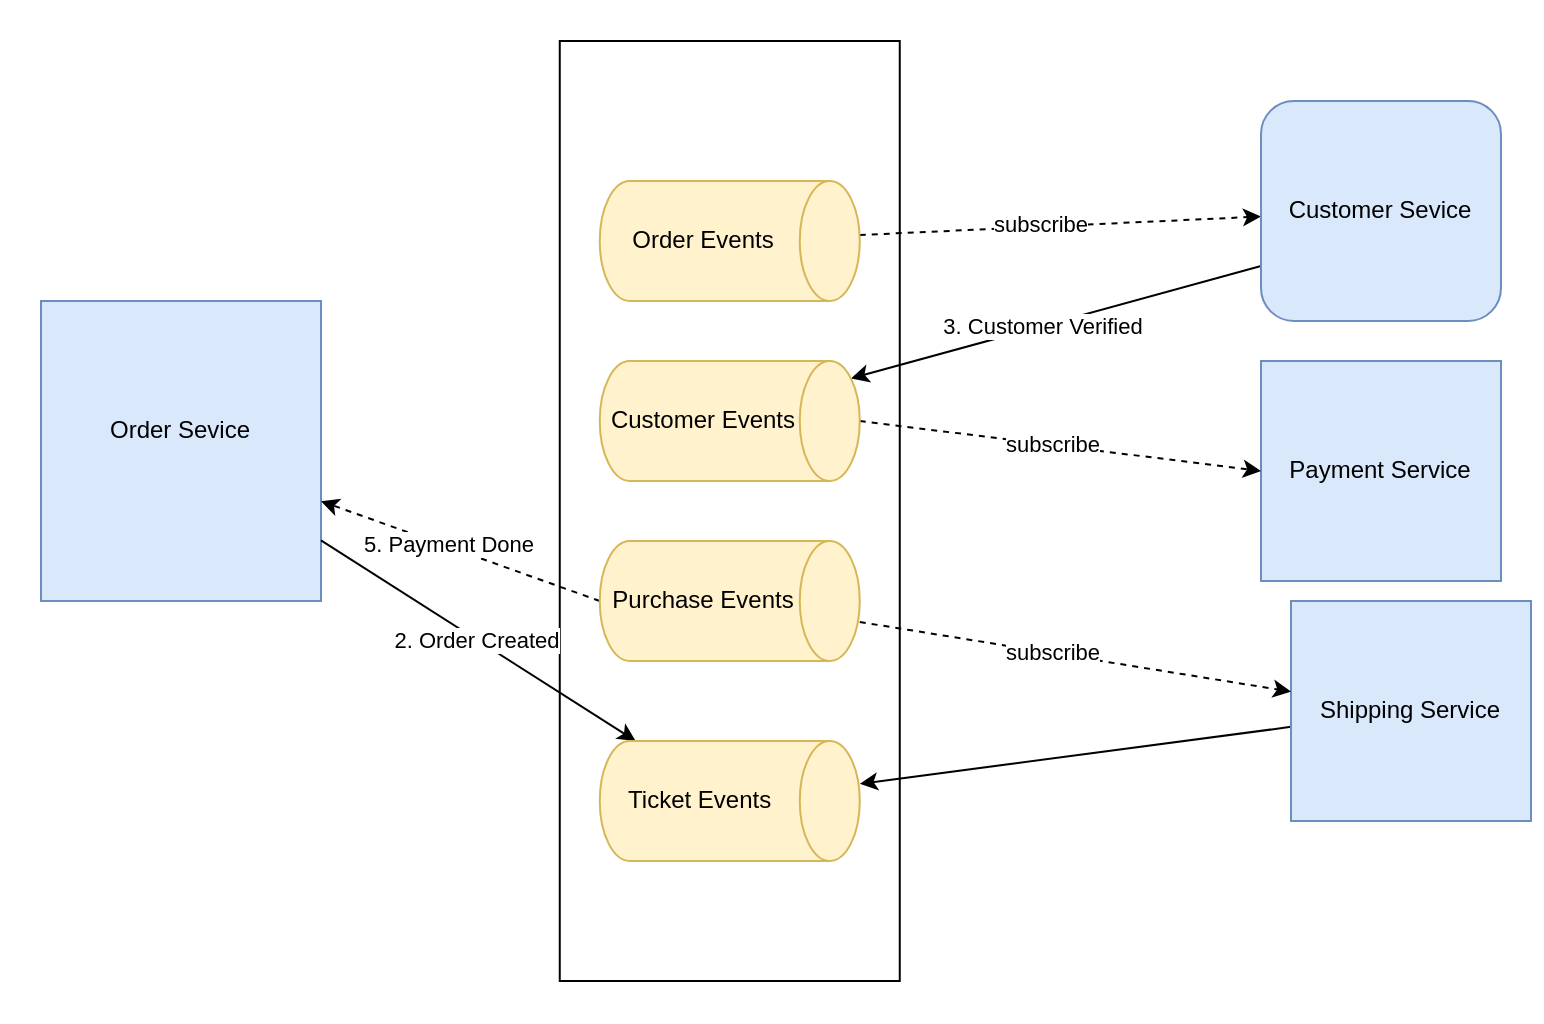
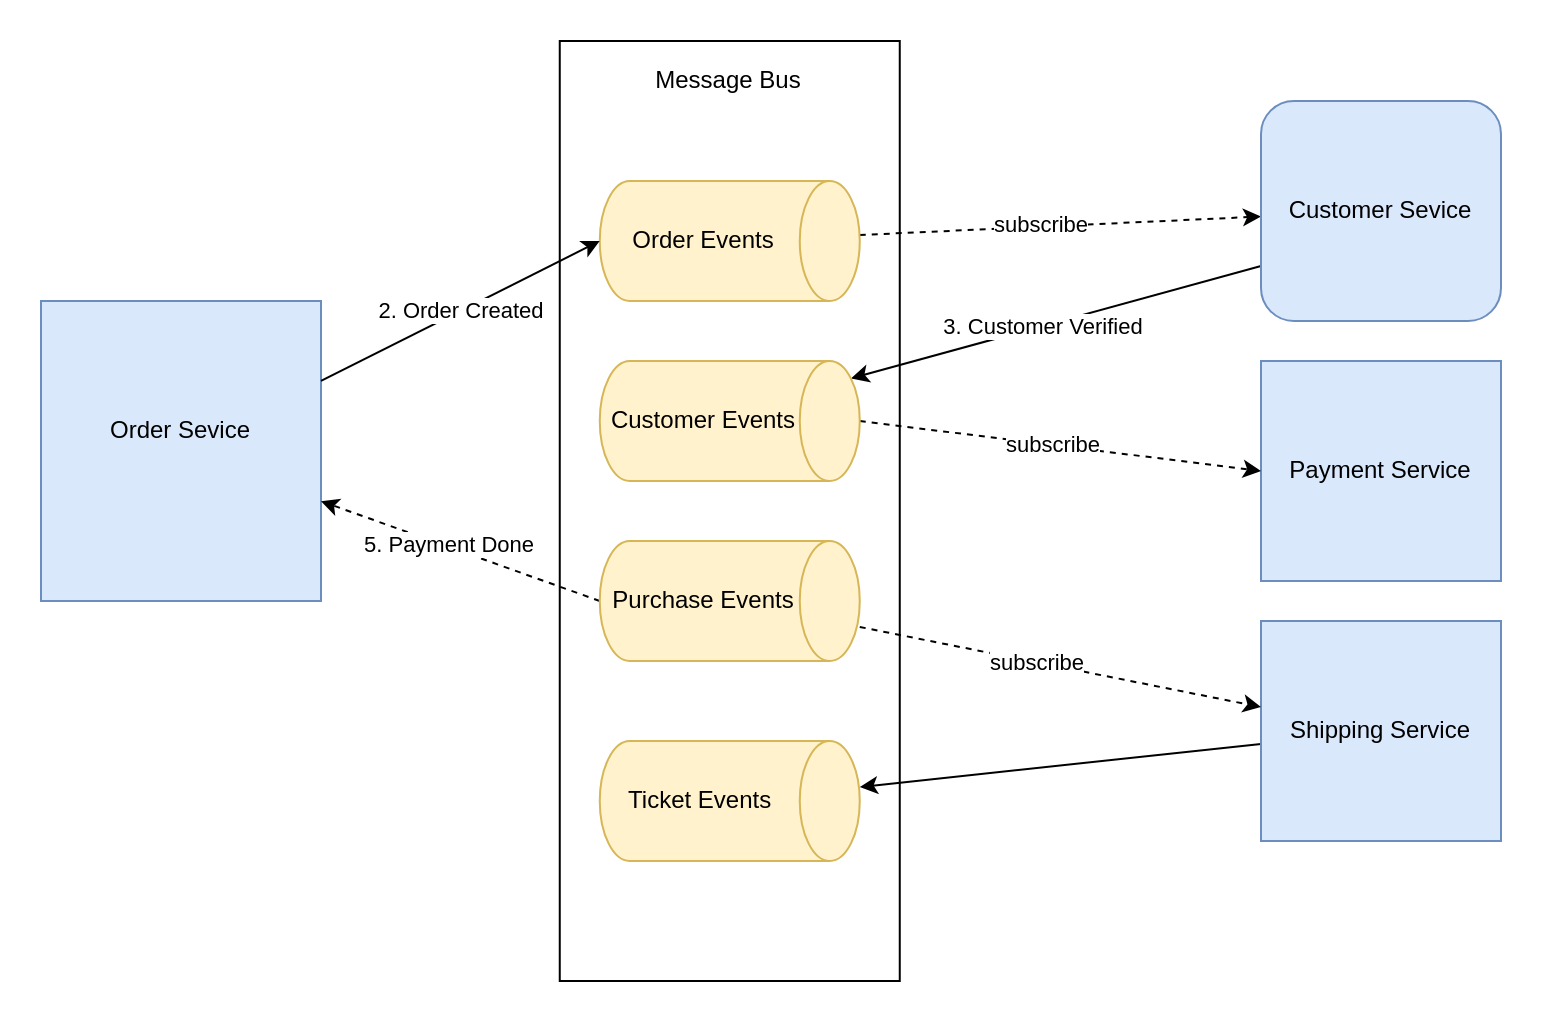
node "Message Bus": added
edge "Order Sevice" -> "Ticket Events": now "Order Sevice" -> "Order Events"
node "Shipping Service": moved (1411, 711) -> (1381, 731)
